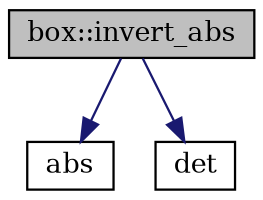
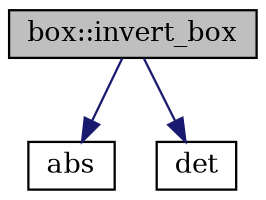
node "box::invert_abs": label "box::invert_abs" -> "box::invert_box"
